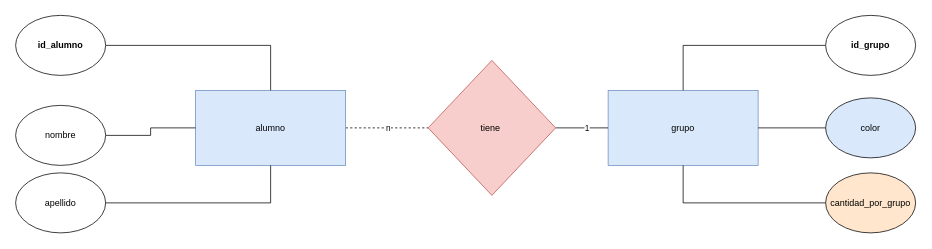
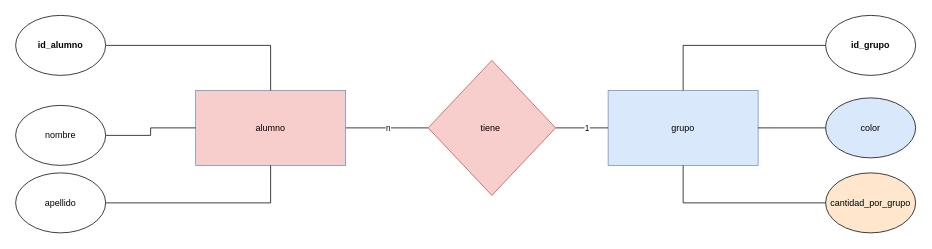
node "alumno": fillcolor #dae8fc -> #f8cecc
edge "alumno" -- "tiene": style dashed -> solid
